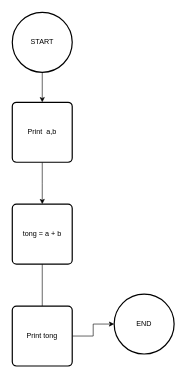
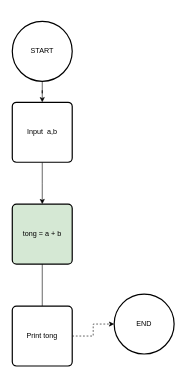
node "START": moved (42, 42) -> (42, 51)
node "Print a,b": label "Print a,b" -> "Input a,b"
node "tong = a + b": fillcolor #ffffff -> #d5e8d4
edge "Print tong" -> "END": style solid -> dashed
